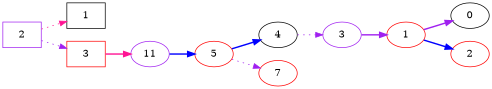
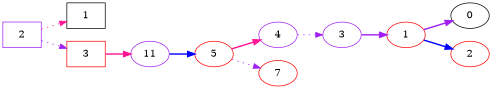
node "4": color black -> purple
edge "5" -> "4": color blue -> deeppink
